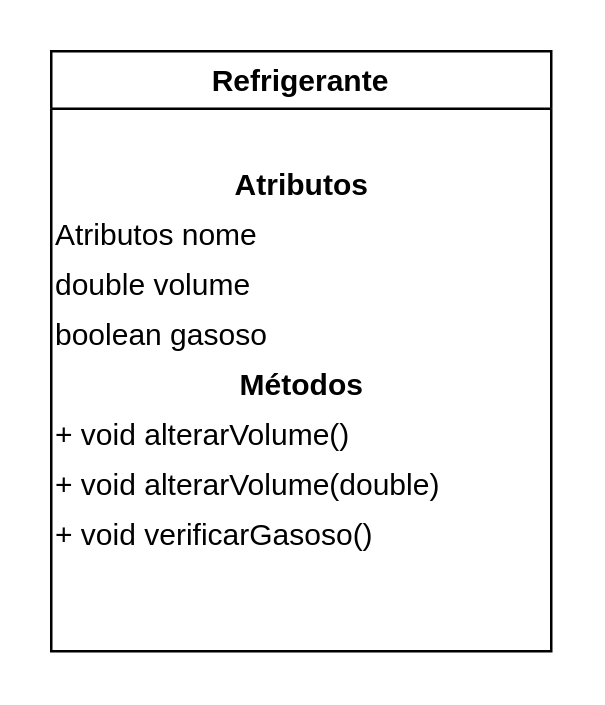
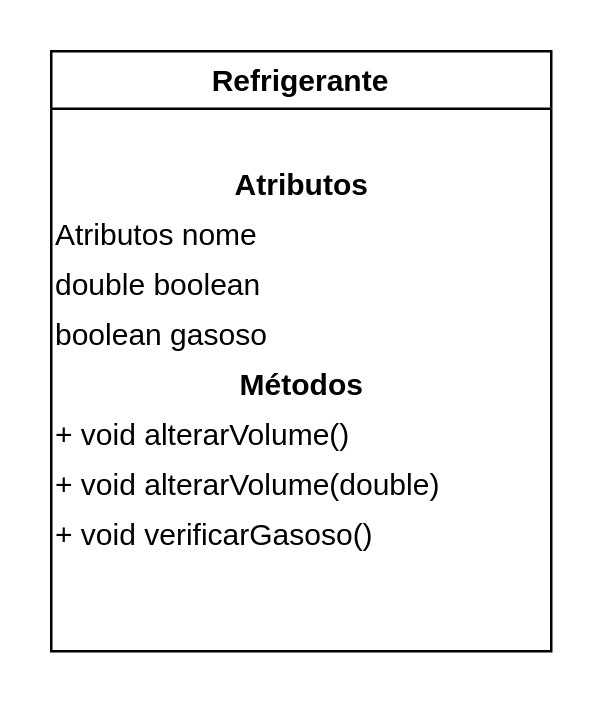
node "double volume": label "double volume" -> "double boolean"
